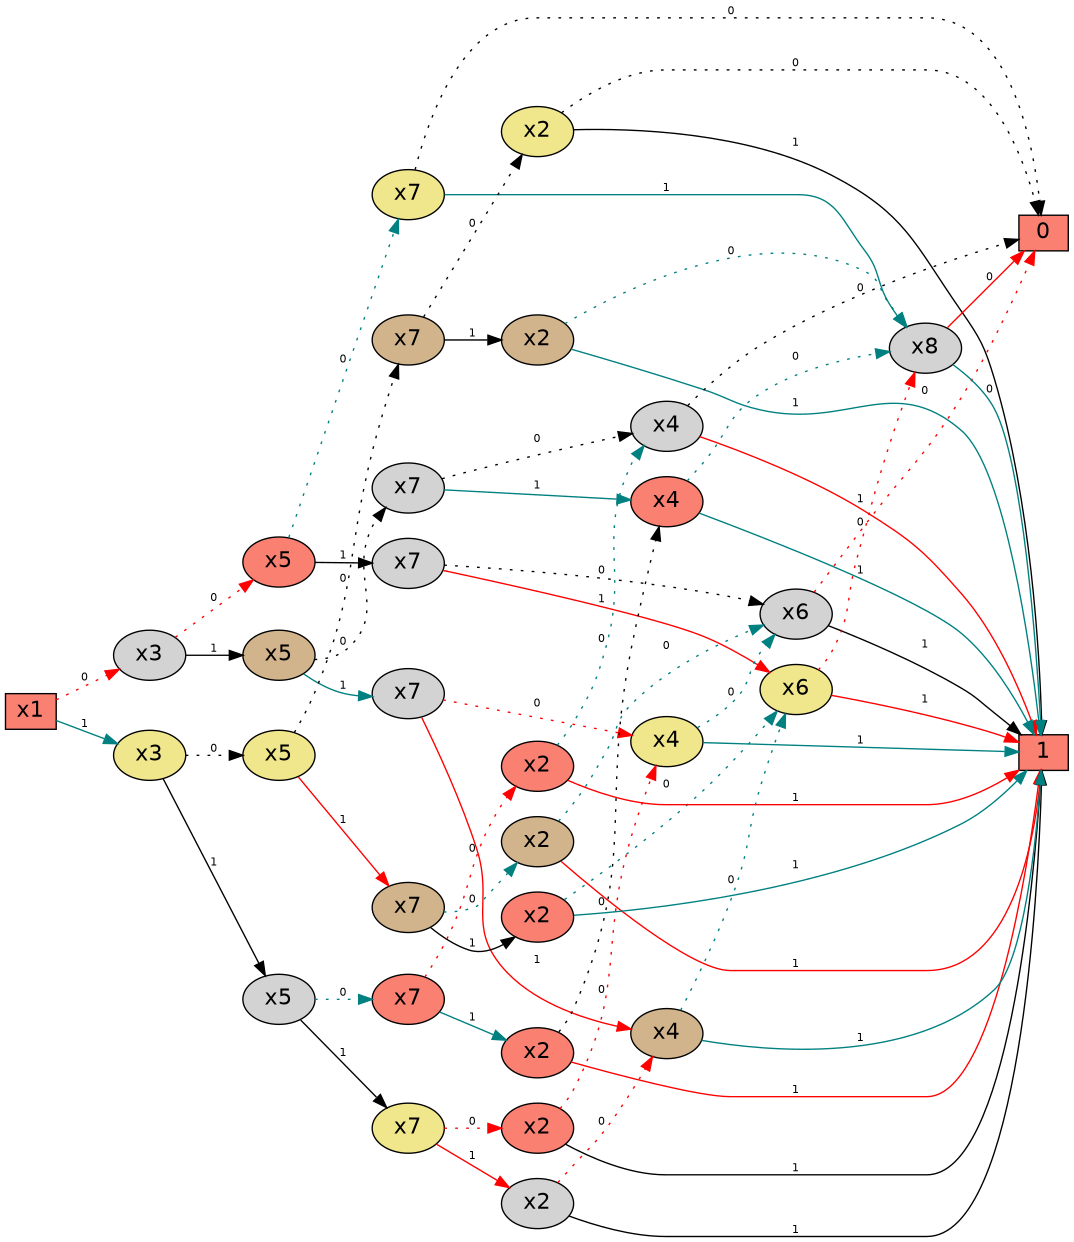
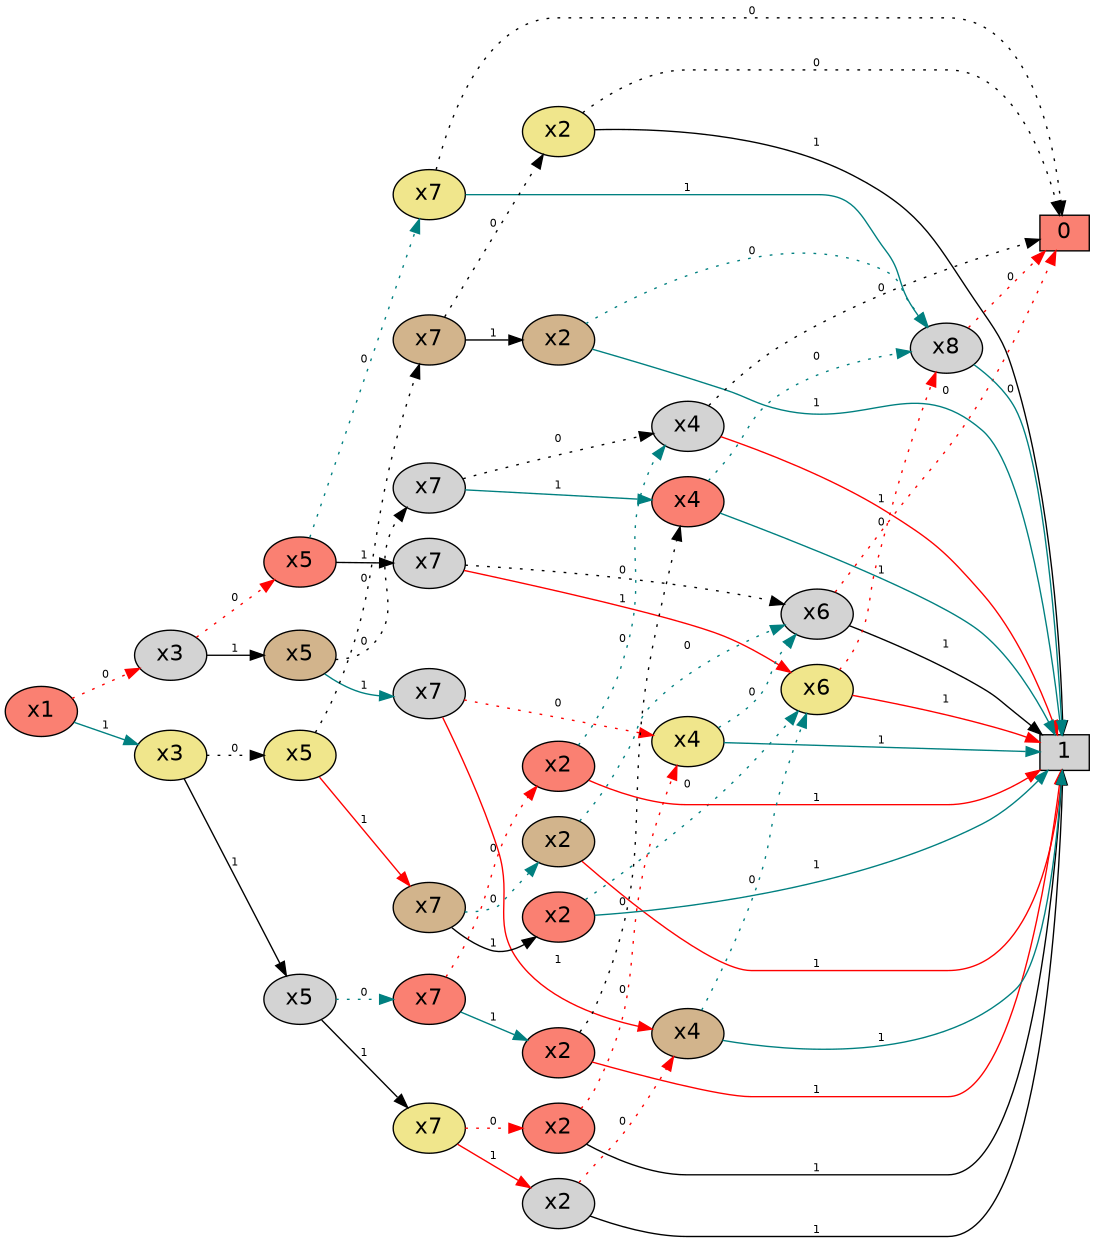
edge "x8" -> "0": style solid -> dotted
node "x1": shape box -> ellipse
node "1": fillcolor salmon -> lightgrey
